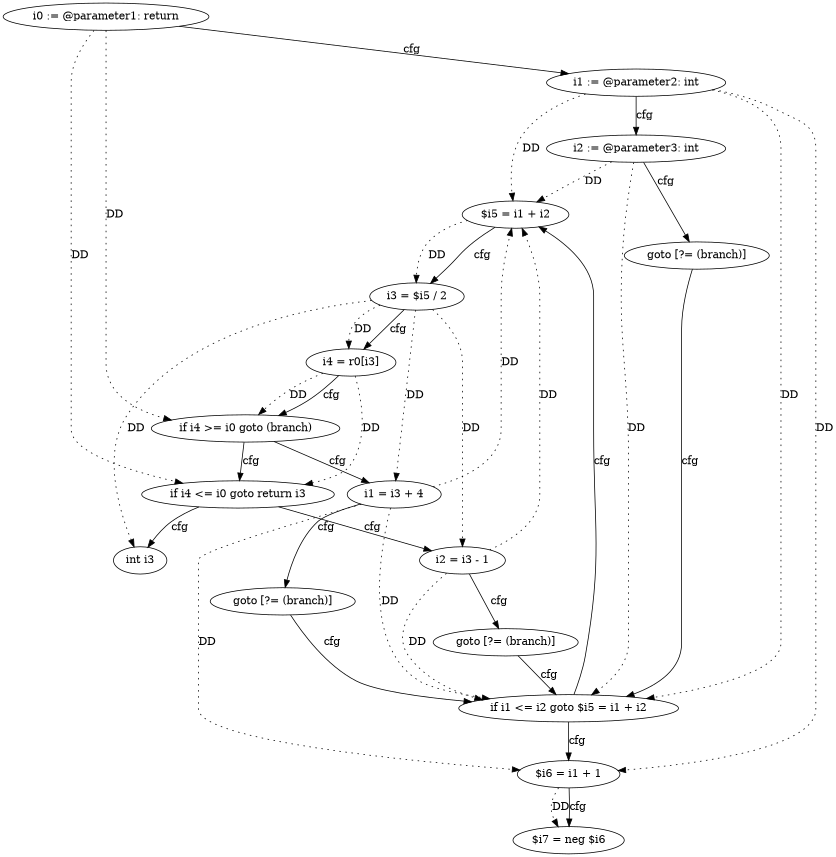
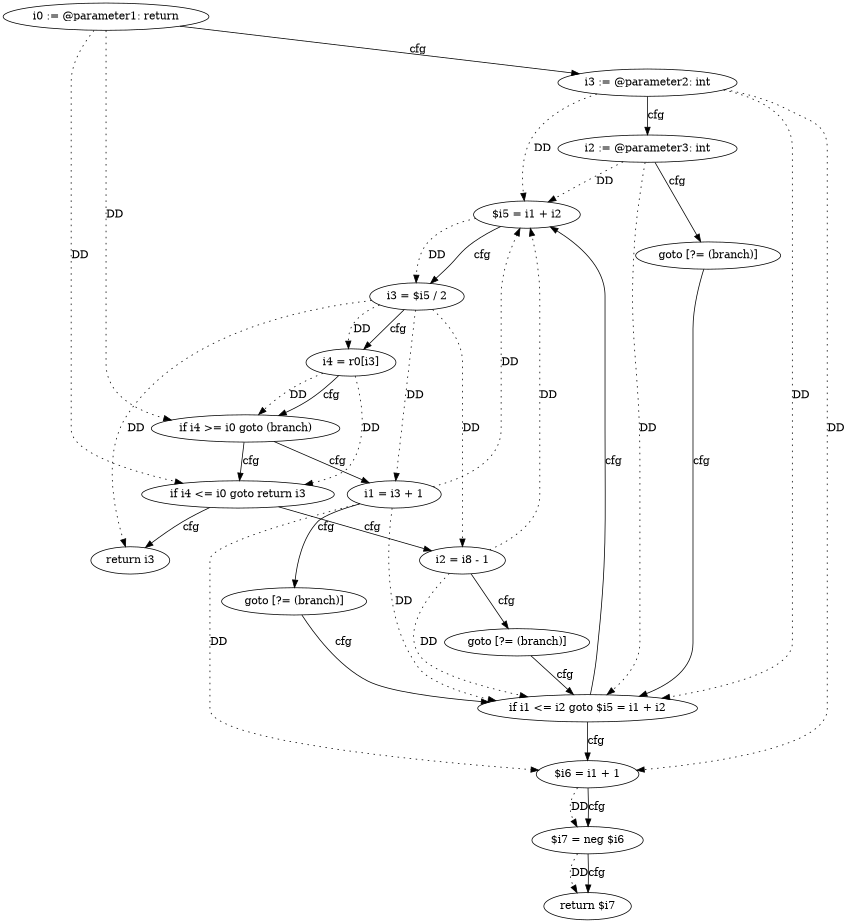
node "i1 := @parameter2: int": label "i1 := @parameter2: int" -> "i3 := @parameter2: int"
node "i1 = i3 + 4": label "i1 = i3 + 4" -> "i1 = i3 + 1"
node "int i3": label "int i3" -> "return i3"
node "i2 = i3 - 1": label "i2 = i3 - 1" -> "i2 = i8 - 1"
node "return $i7": added
